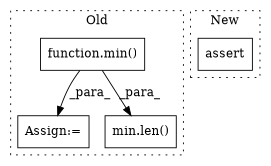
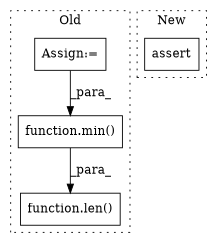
edge "function.min()" -> "Assign:=": reversed
node "min.len()": label "min.len()" -> "function.len()"
